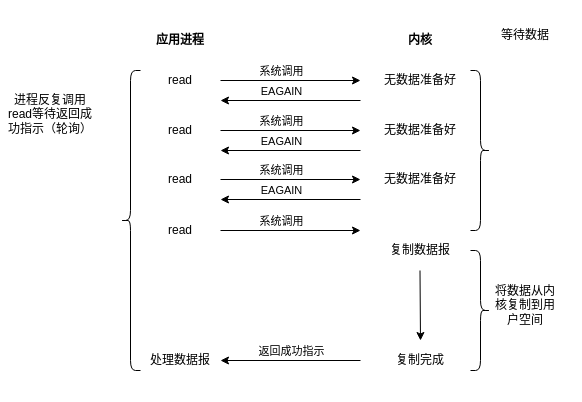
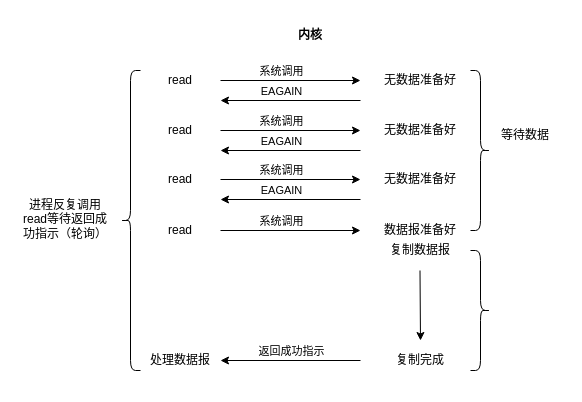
node "等待数据": moved (526, 36) -> (526, 136)
node "应用进程": removed
node "内核": moved (421, 41) -> (311, 36)
node "进程反复调用read等待返回成功指示（轮询）": moved (51, 115) -> (66, 220)
node "数据报准备好": added
node "将数据从内核复制到用户空间": removed
